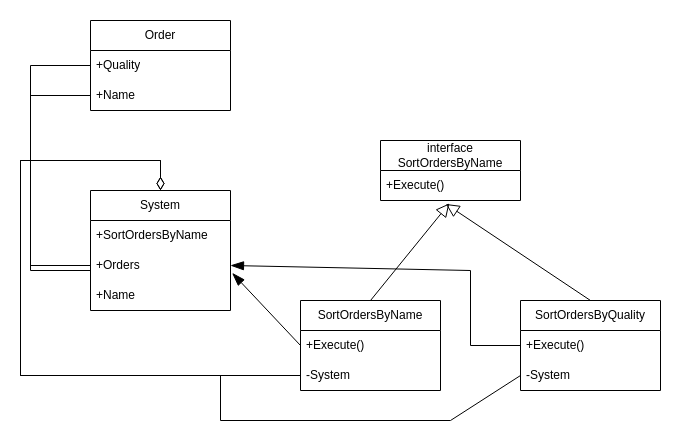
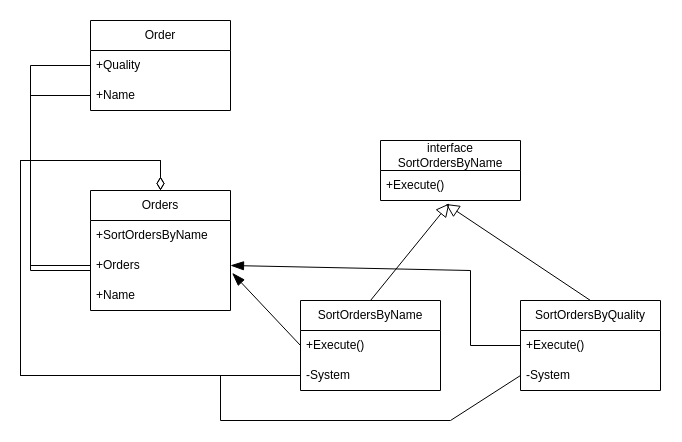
node "System": label "System" -> "Orders"
